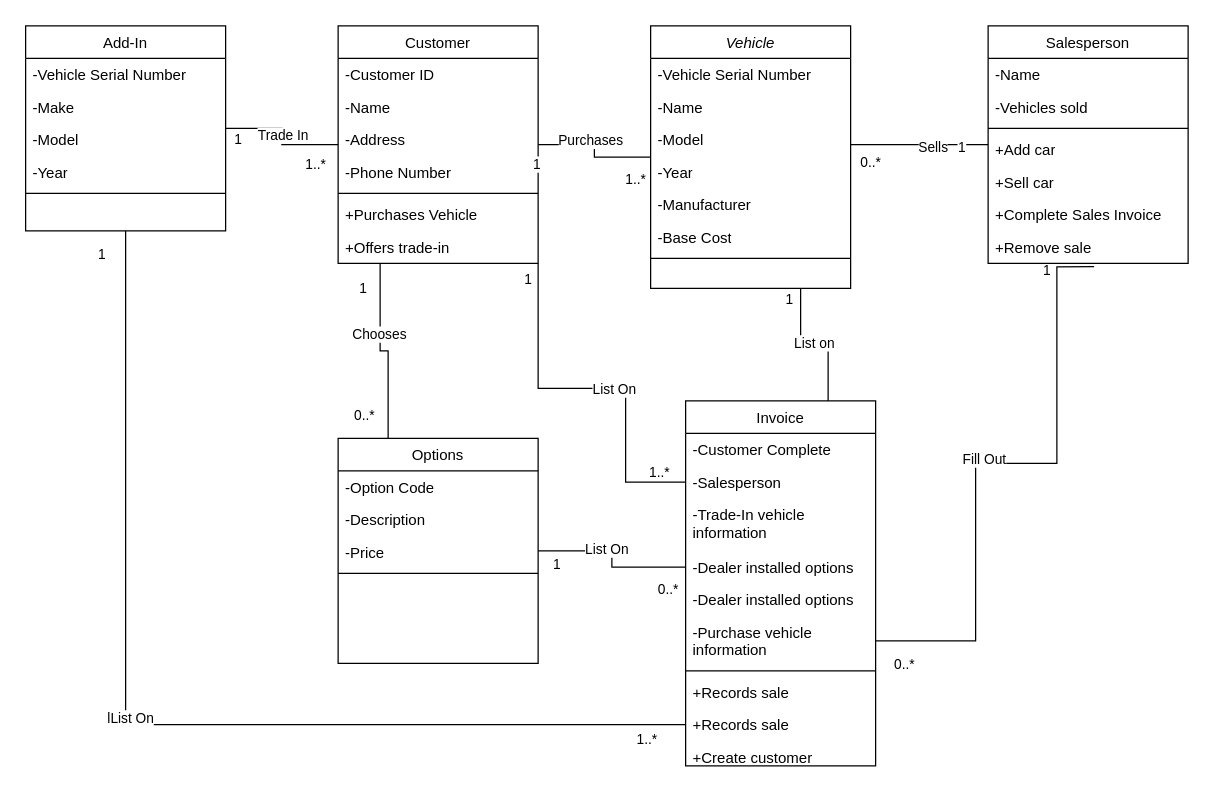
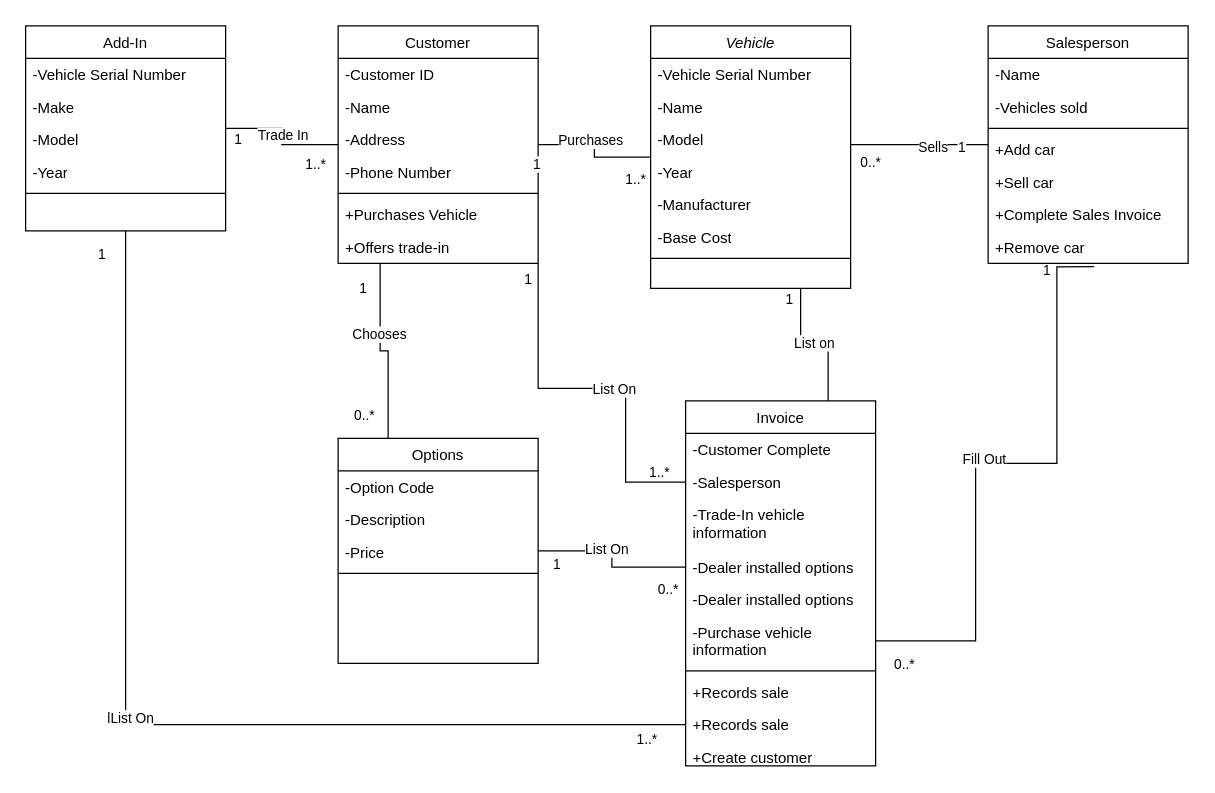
node "+Remove sale": label "+Remove sale" -> "+Remove car"
